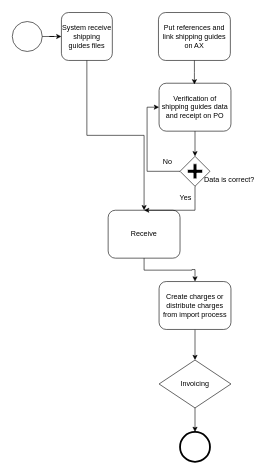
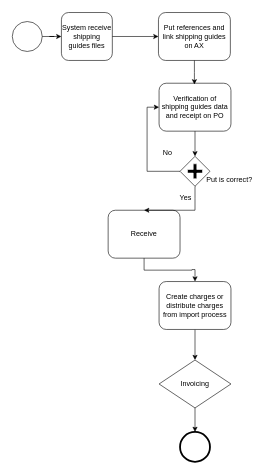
edge "System receive shipping guides files" -> "Receive": now "System receive shipping guides files" -> "Put references and link shipping guides on AX"
node "No": moved (168, 162) -> (168, 153)
node "Data is correct?": label "Data is correct?" -> "Put is correct?"
